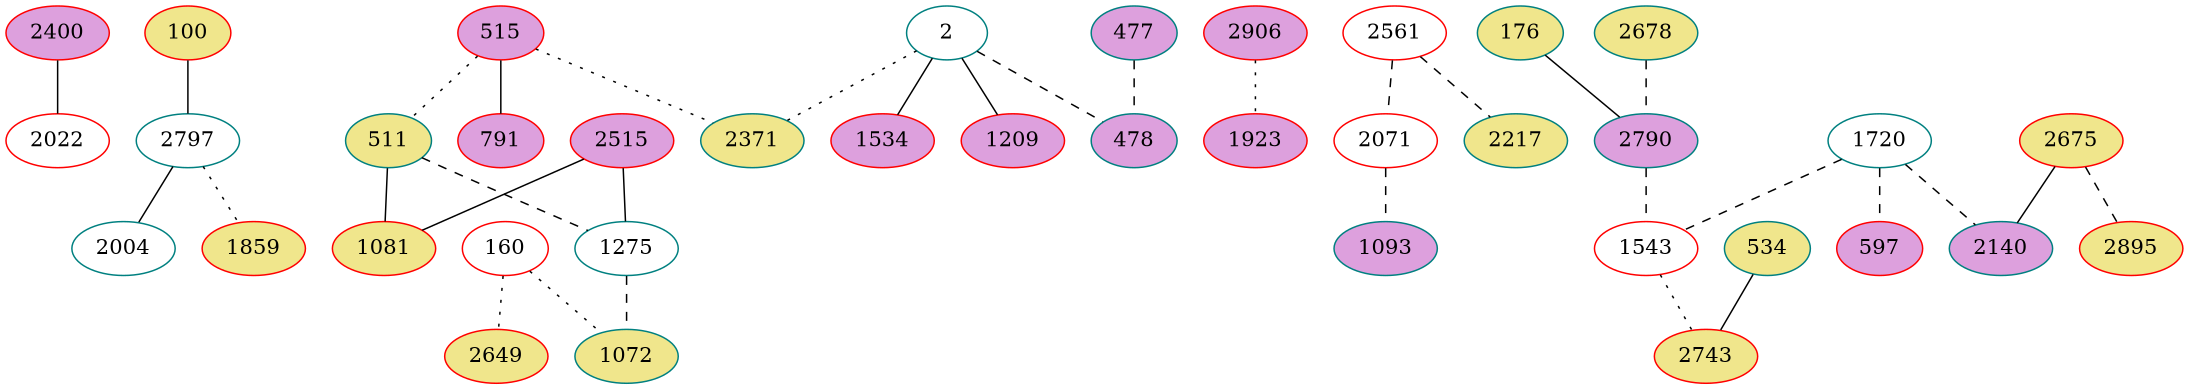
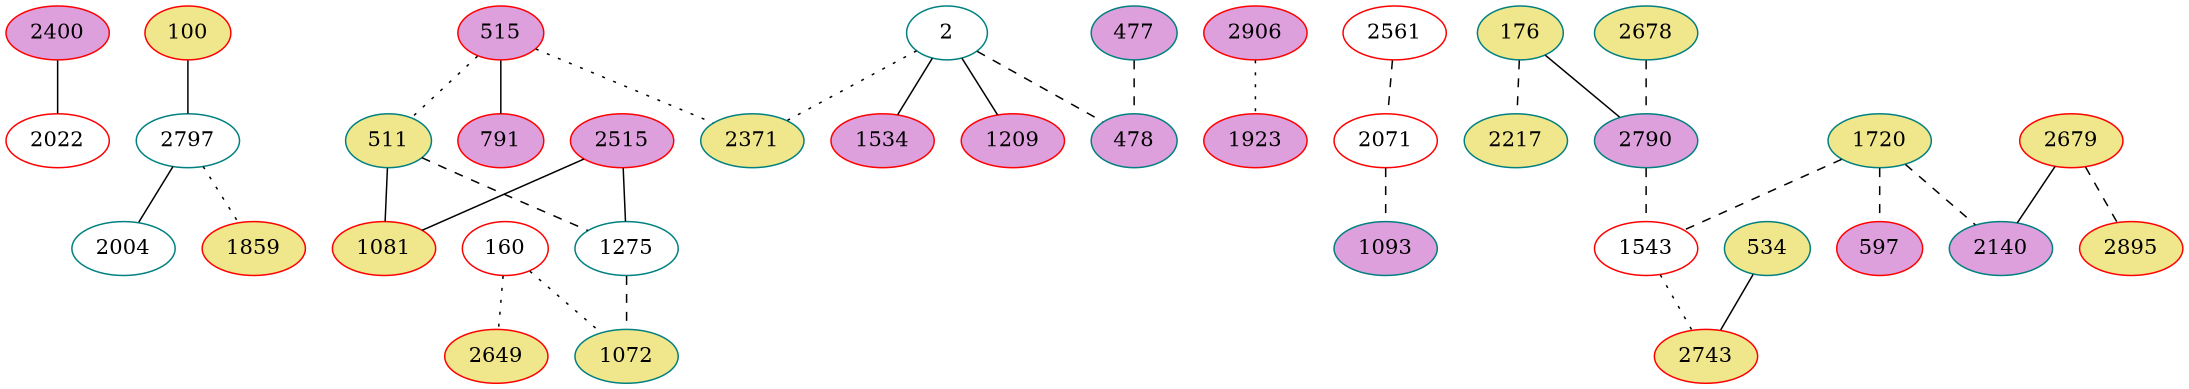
edge "2561" -- "2217": now "176" -- "2217"
node "1720": fillcolor white -> khaki
node "2675": label "2675" -> "2679"
